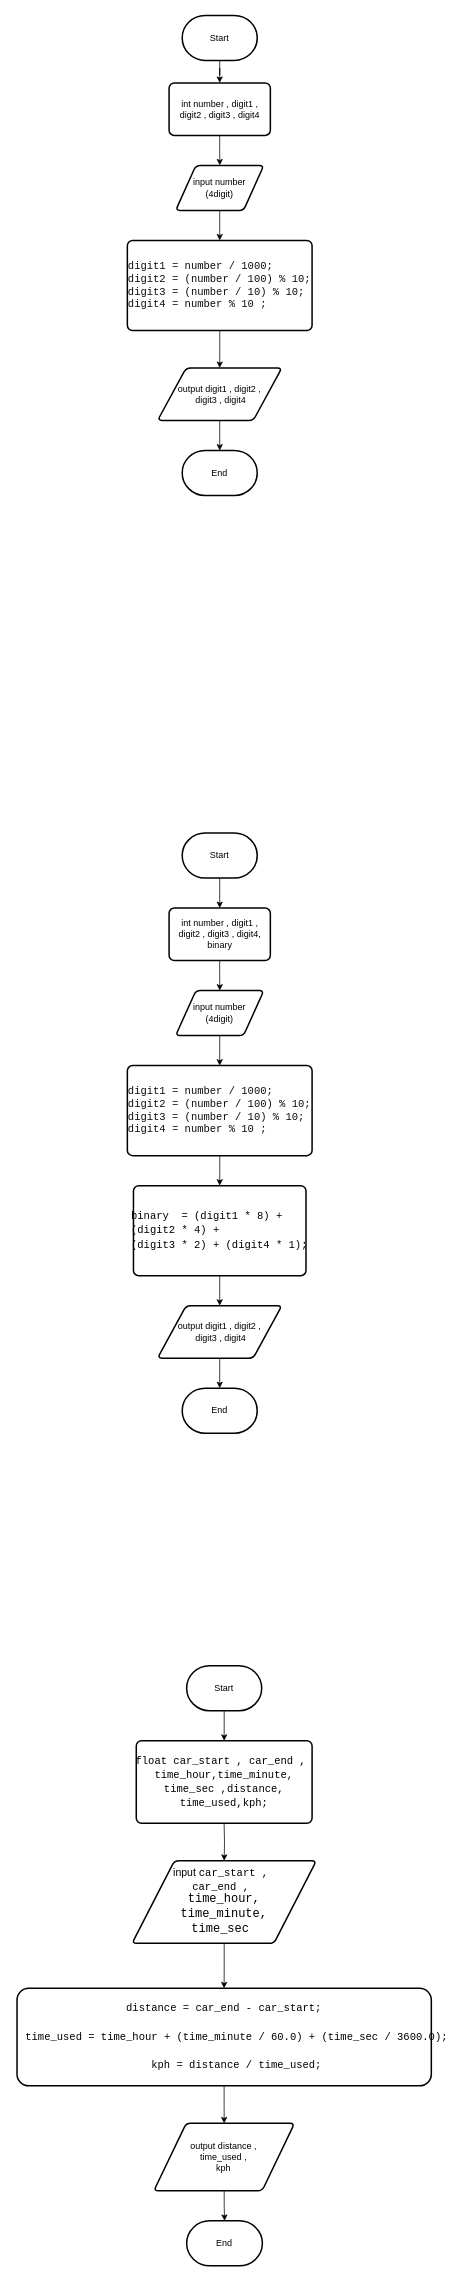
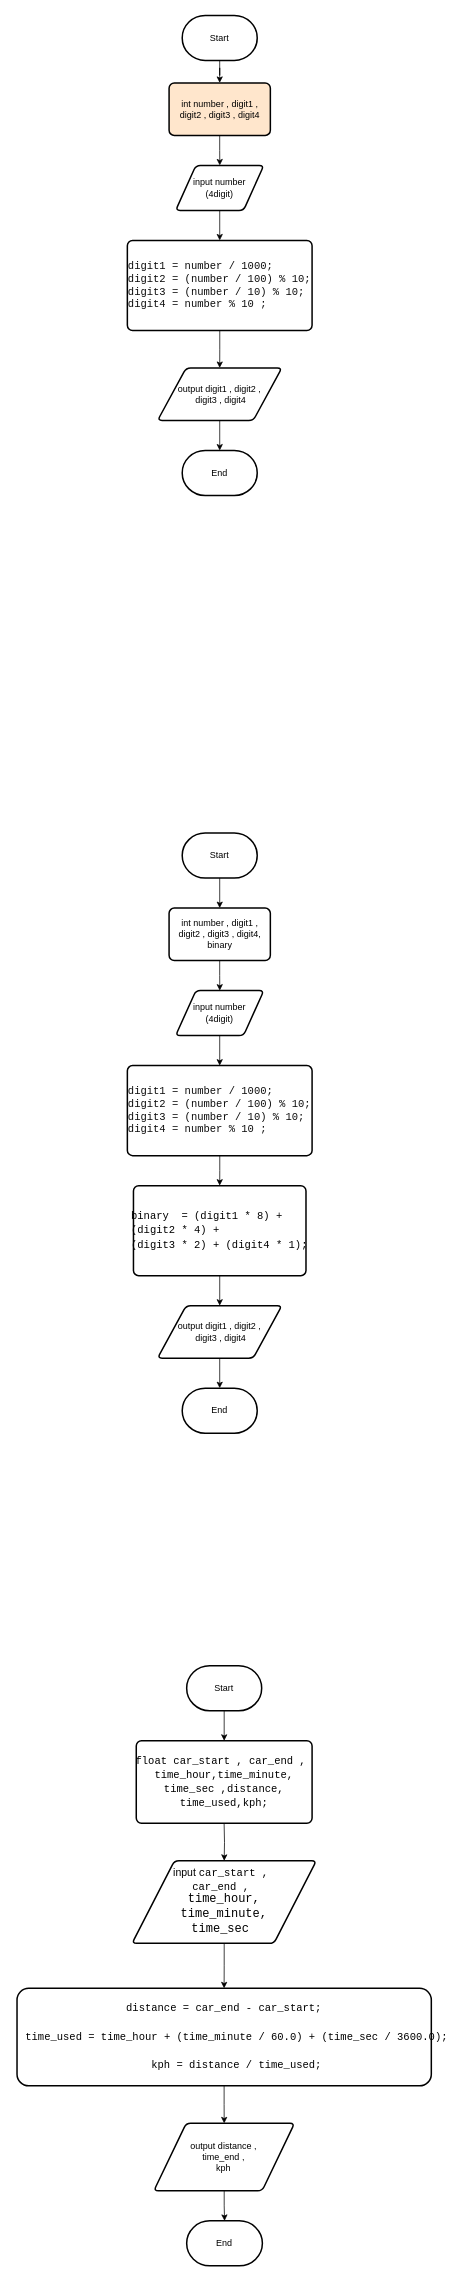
node "int number , digit1 , digit2 , digit3 , digit4": fillcolor #ffffff -> #ffe6cc
node "output distance , time_used , kph": label "output distance , time_used , kph" -> "output distance , time_end , kph"
